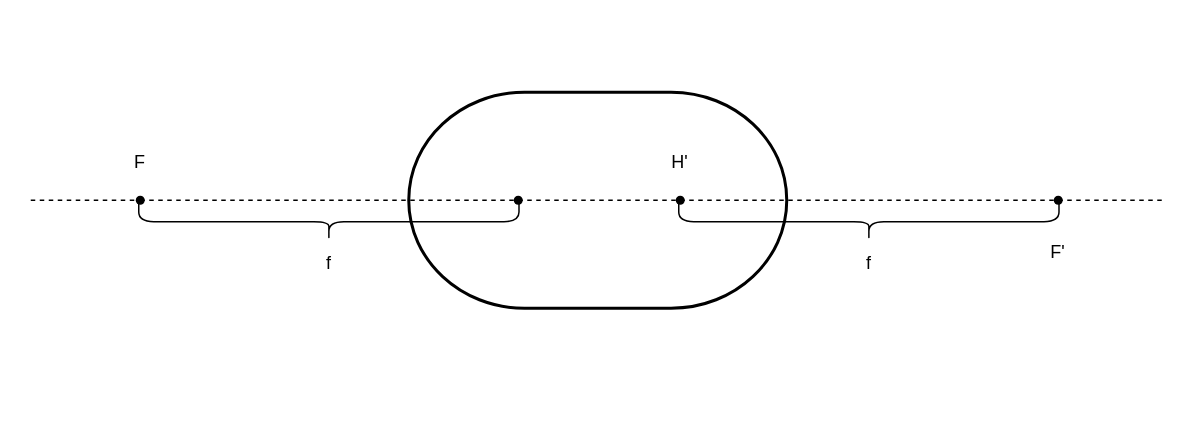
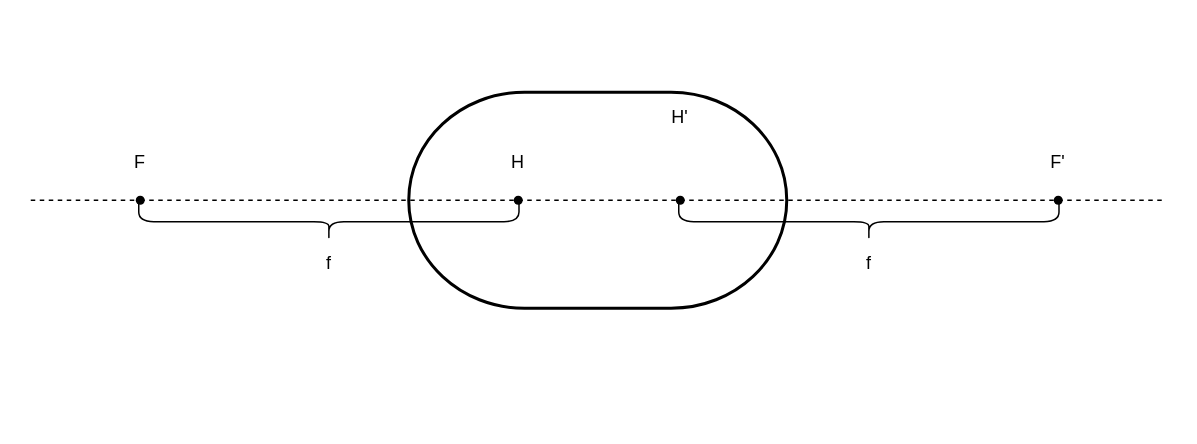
node "H": added
node "H'": moved (680, 163) -> (680, 118)
node "F'": moved (1058, 253) -> (1058, 163)
